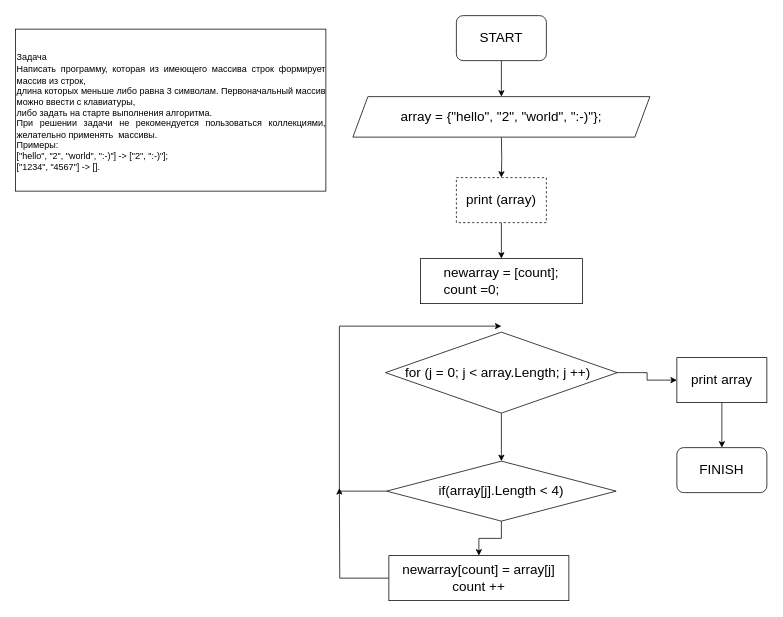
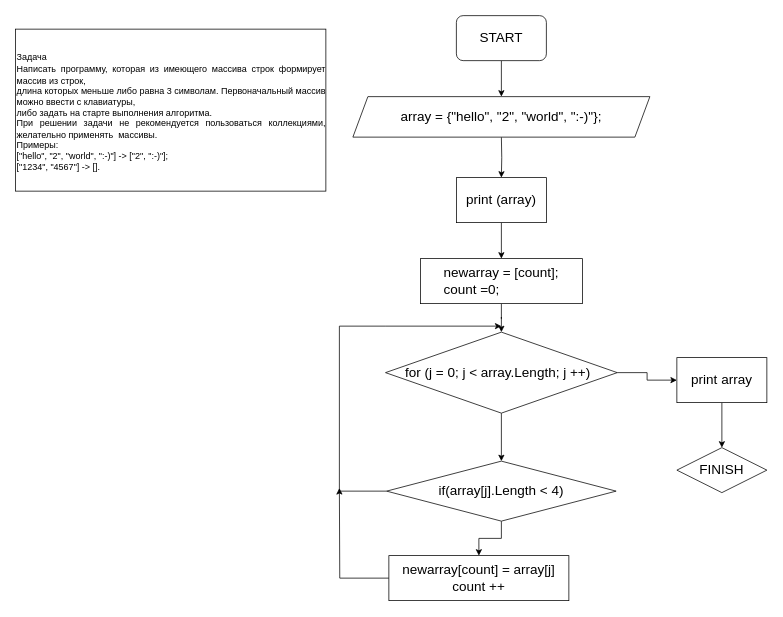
node "print (array)": style dashed -> solid
edge "newarray = [count]; count =0;" -> "for (j = 0; j < array.Length; j ++)": added
node "FINISH": shape rounded rectangle -> diamond
